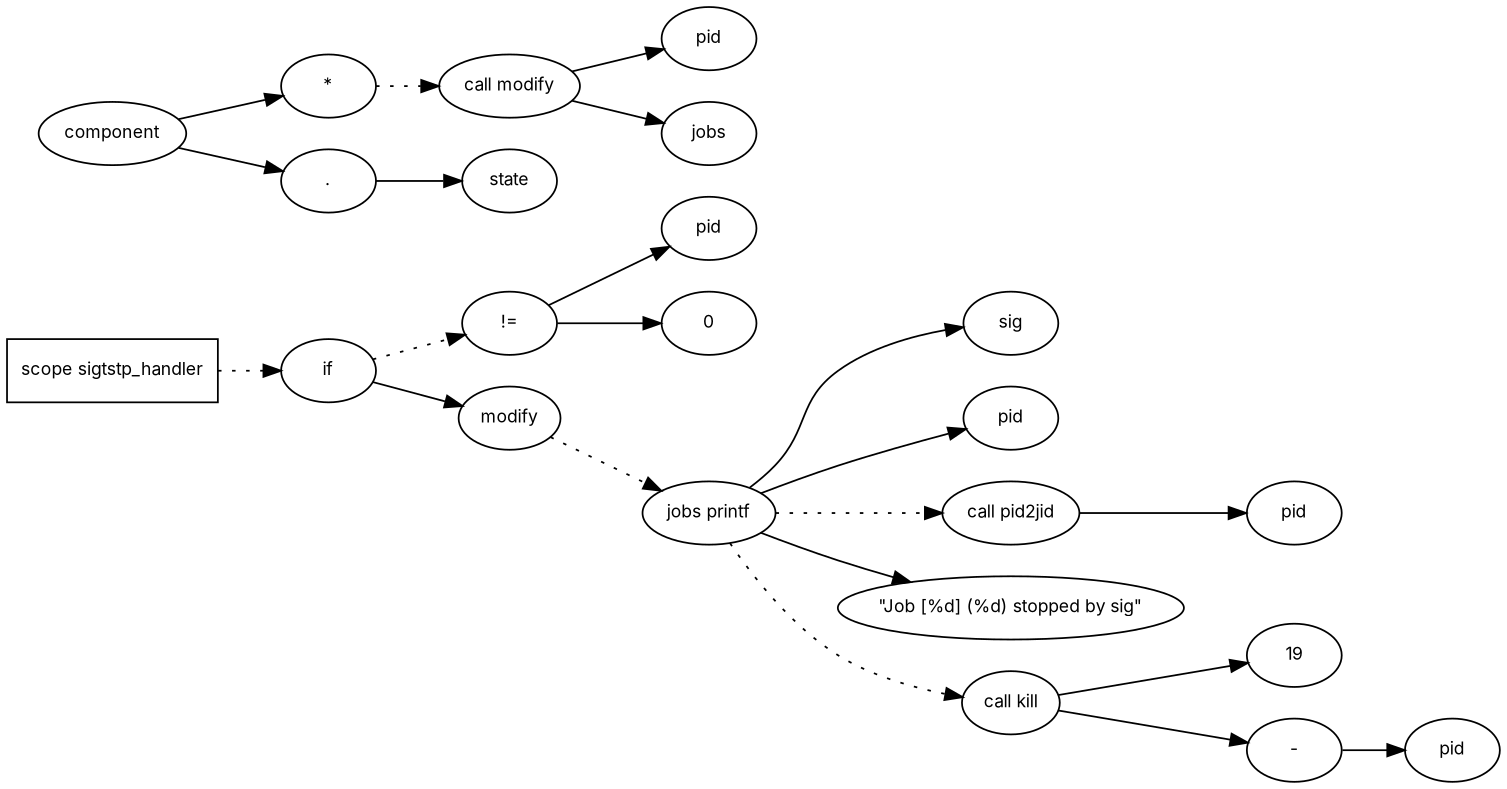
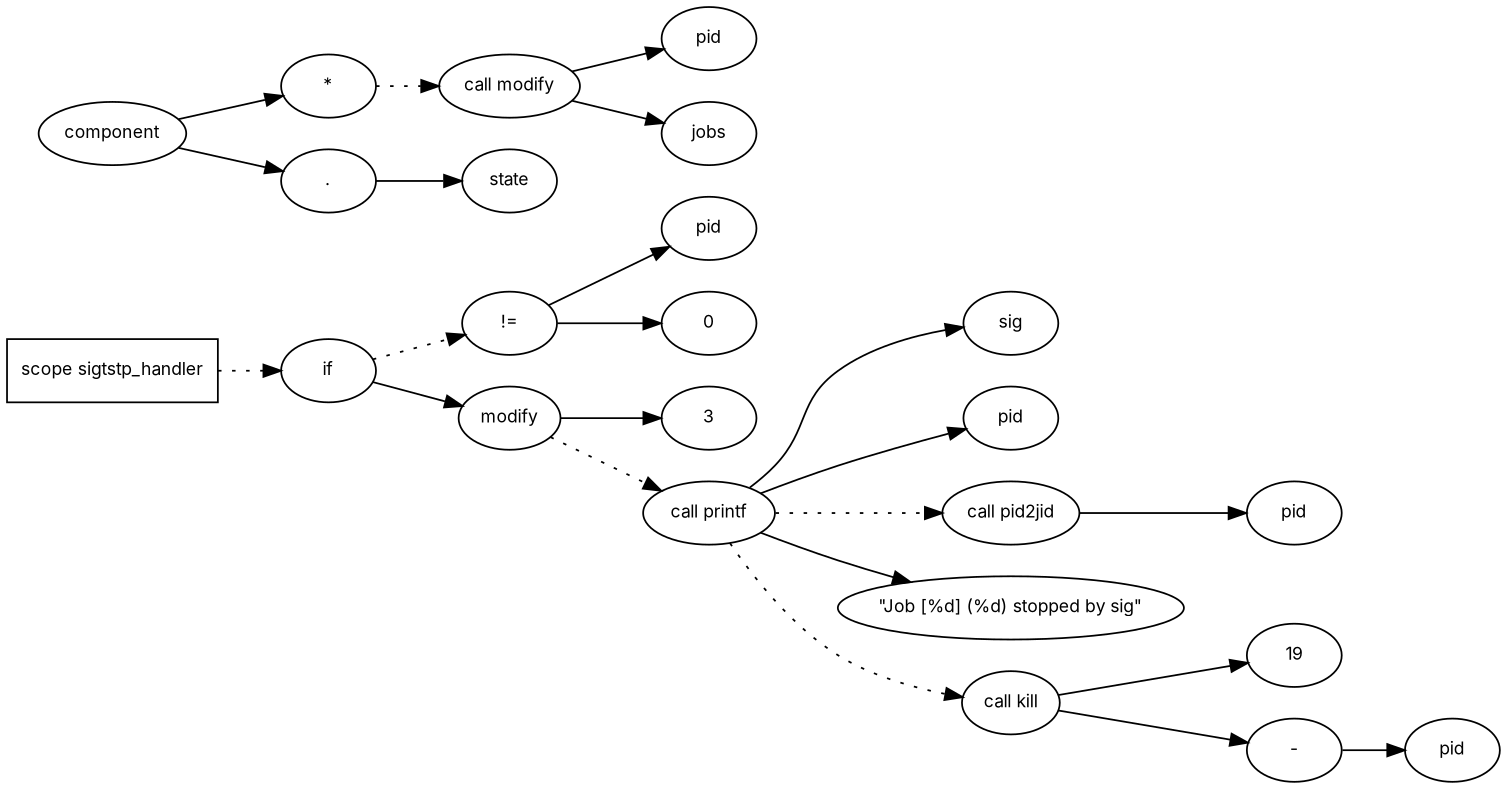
node "3": added
node "jobs printf": label "jobs printf" -> "call printf"
